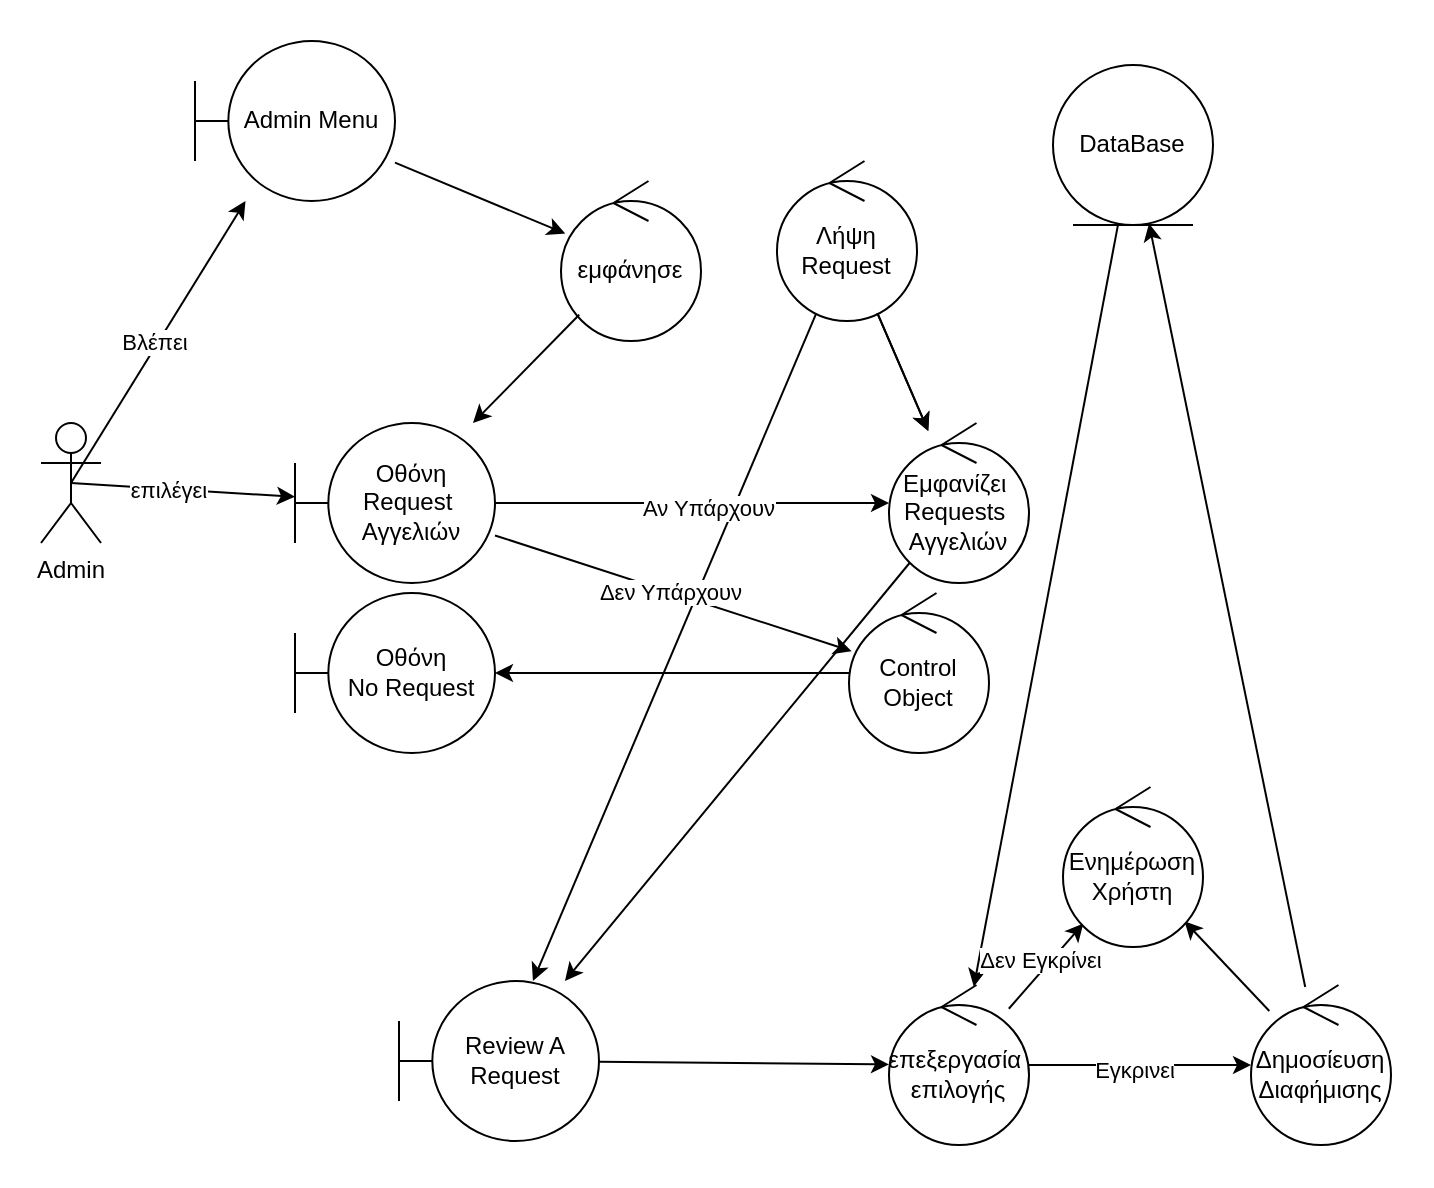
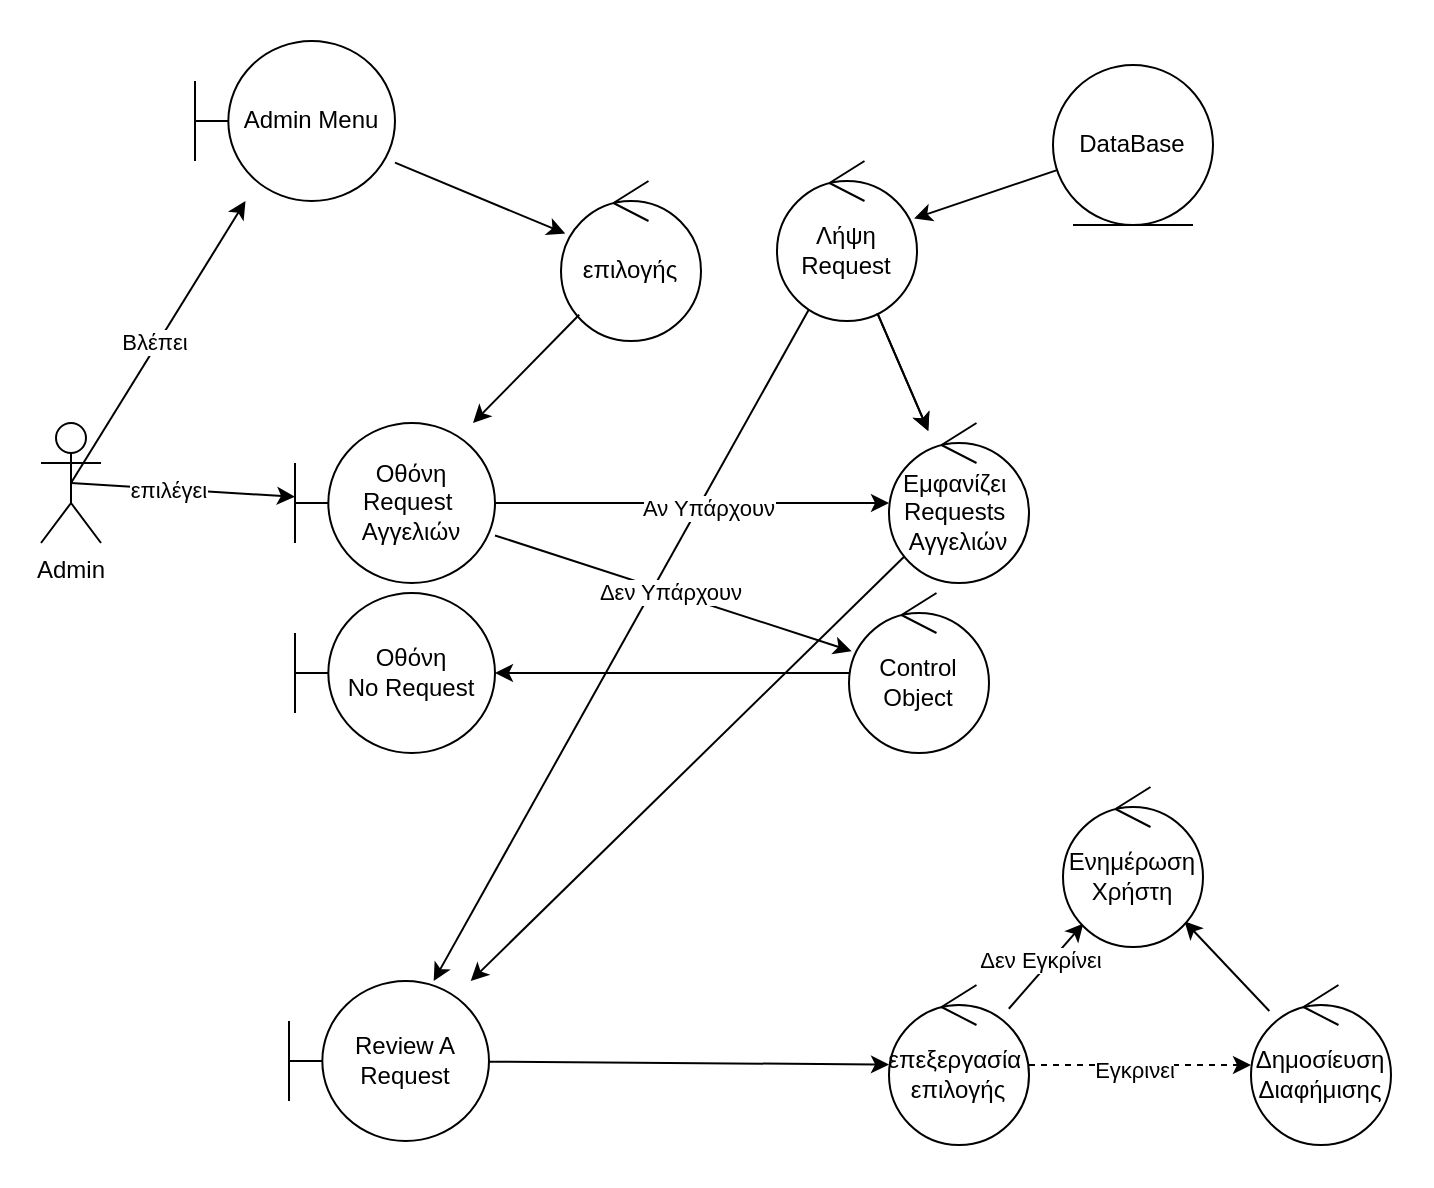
node "εμφάνησε": label "εμφάνησε" -> "επιλογής"
edge "DataBase" -> "επεξεργασία επιλογής": now "DataBase" -> "Λήψη Request"
edge "Δημοσίευση Διαφήμισης" -> "DataBase": removed
node "Review A Request": moved (499, 1061) -> (389, 1061)
edge "επεξεργασία επιλογής" -> "Δημοσίευση Διαφήμισης": style solid -> dashed
